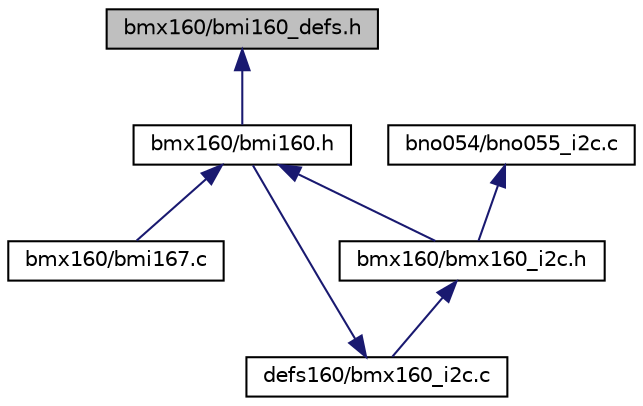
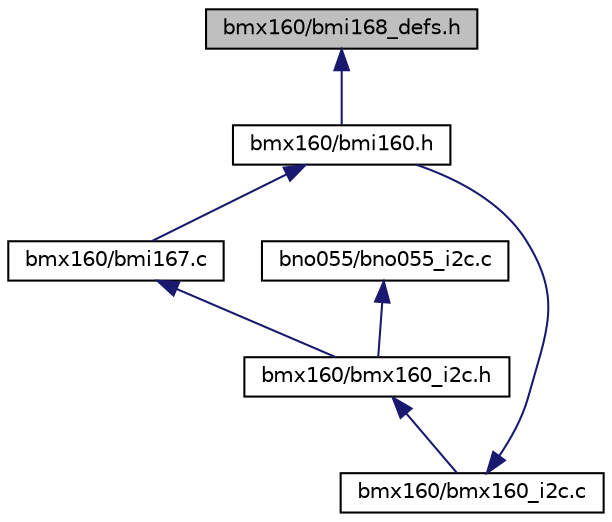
node "bmx160/bmi160_defs.h": label "bmx160/bmi160_defs.h" -> "bmx160/bmi168_defs.h"
node "bno054/bno055_i2c.c": label "bno054/bno055_i2c.c" -> "bno055/bno055_i2c.c"
edge "bmx160/bmx160_i2c.h" -> "bmx160/bmi160.h": now "bmx160/bmx160_i2c.h" -> "bmx160/bmi167.c"
node "defs160/bmx160_i2c.c": label "defs160/bmx160_i2c.c" -> "bmx160/bmx160_i2c.c"
